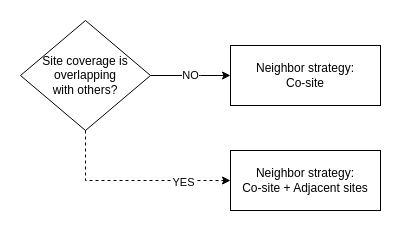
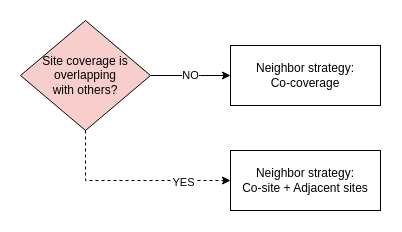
node "Site coverage is overlapping with others?": fillcolor #ffffff -> #f8cecc
node "Neighbor strategy: Co-site": label "Neighbor strategy: Co-site" -> "Neighbor strategy: Co-coverage"
